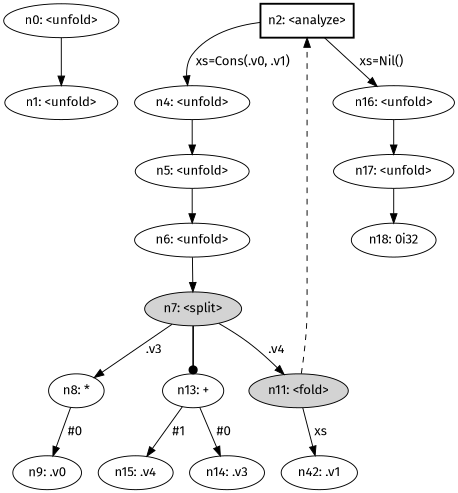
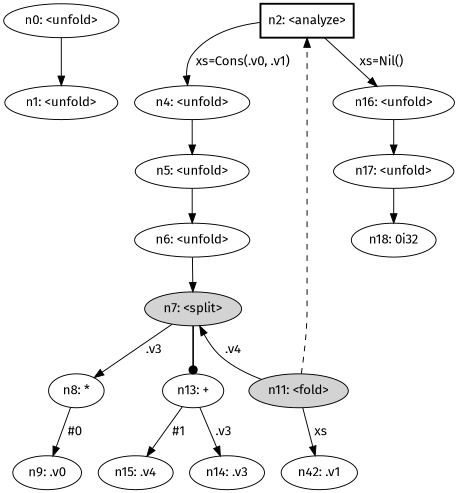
edge "n7: <split>" -> "n11: <fold>": reversed
edge "n13: +" -> "n14: .v3": label " #0 " -> " .v3 "
